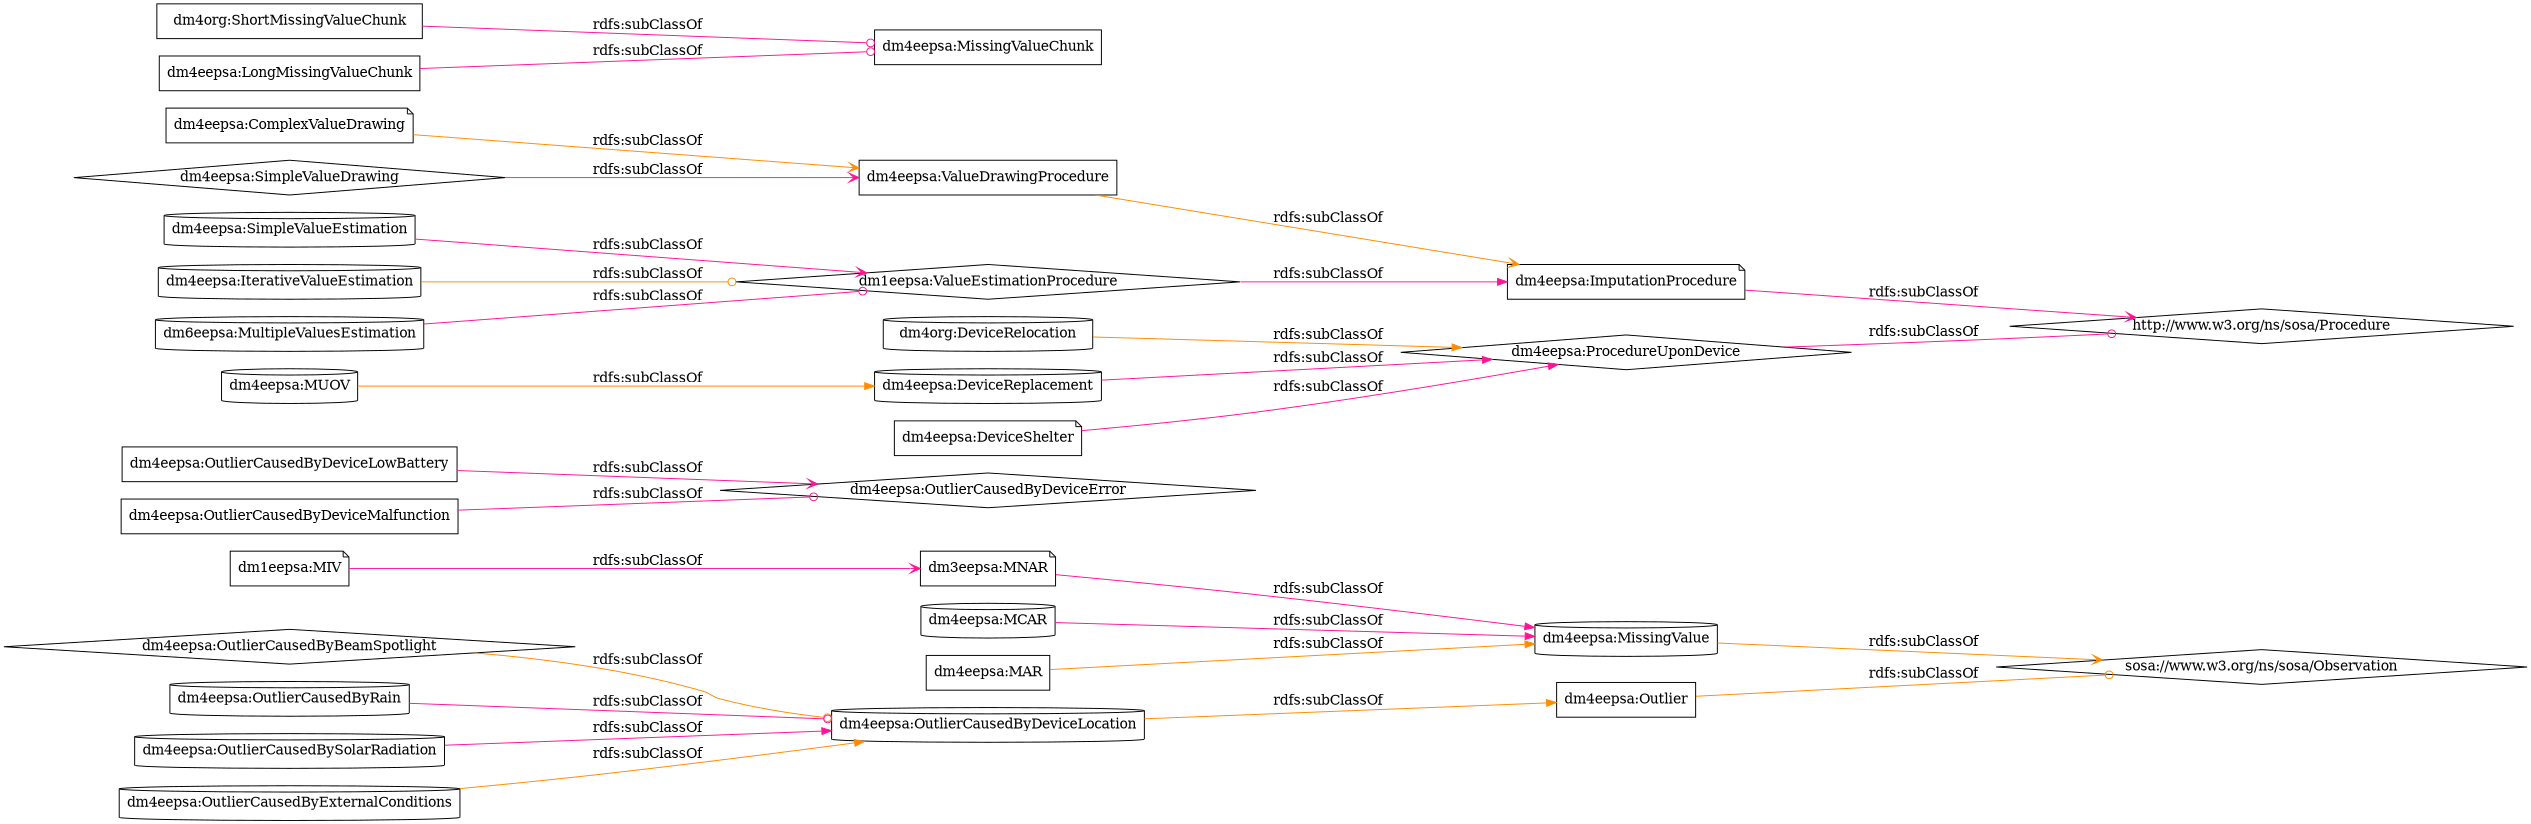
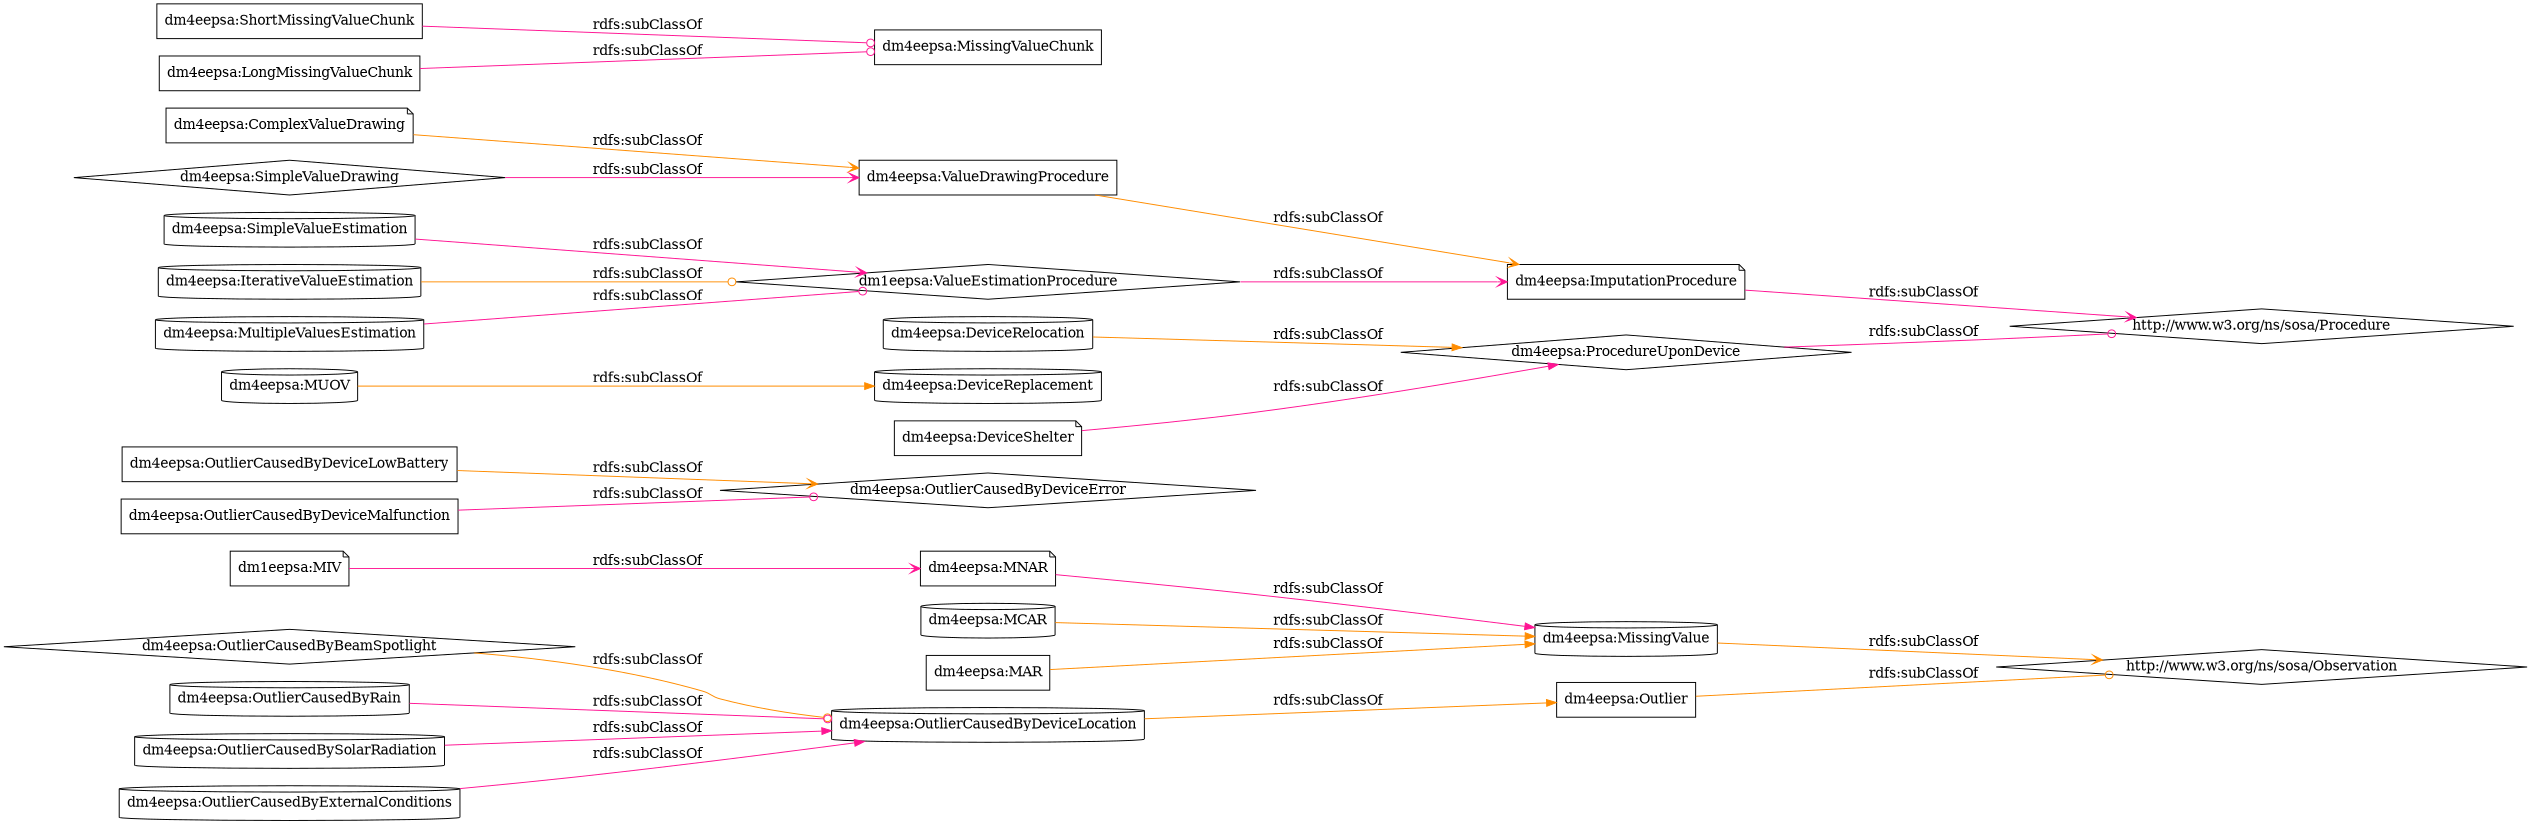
node "dm4org:ShortMissingValueChunk": label "dm4org:ShortMissingValueChunk" -> "dm4eepsa:ShortMissingValueChunk"
edge "dm1eepsa:ValueEstimationProcedure" -> "dm4eepsa:ImputationProcedure": arrowhead normal -> vee
node "dm6eepsa:MultipleValuesEstimation": label "dm6eepsa:MultipleValuesEstimation" -> "dm4eepsa:MultipleValuesEstimation"
node "dm4org:DeviceRelocation": label "dm4org:DeviceRelocation" -> "dm4eepsa:DeviceRelocation"
edge "dm4eepsa:DeviceReplacement" -> "dm4eepsa:ProcedureUponDevice": removed, label "rdfs:subClassOf"
edge "dm4eepsa:OutlierCausedByDeviceLowBattery" -> "dm4eepsa:OutlierCausedByDeviceError": color deeppink -> darkorange
node "dm3eepsa:MNAR": label "dm3eepsa:MNAR" -> "dm4eepsa:MNAR"
edge "dm4eepsa:MCAR" -> "dm4eepsa:MissingValue": color deeppink -> darkorange
node "sosa://www.w3.org/ns/sosa/Observation": label "sosa://www.w3.org/ns/sosa/Observation" -> "http://www.w3.org/ns/sosa/Observation"
edge "dm4eepsa:OutlierCausedByExternalConditions" -> "dm4eepsa:OutlierCausedByDeviceLocation": color darkorange -> deeppink
